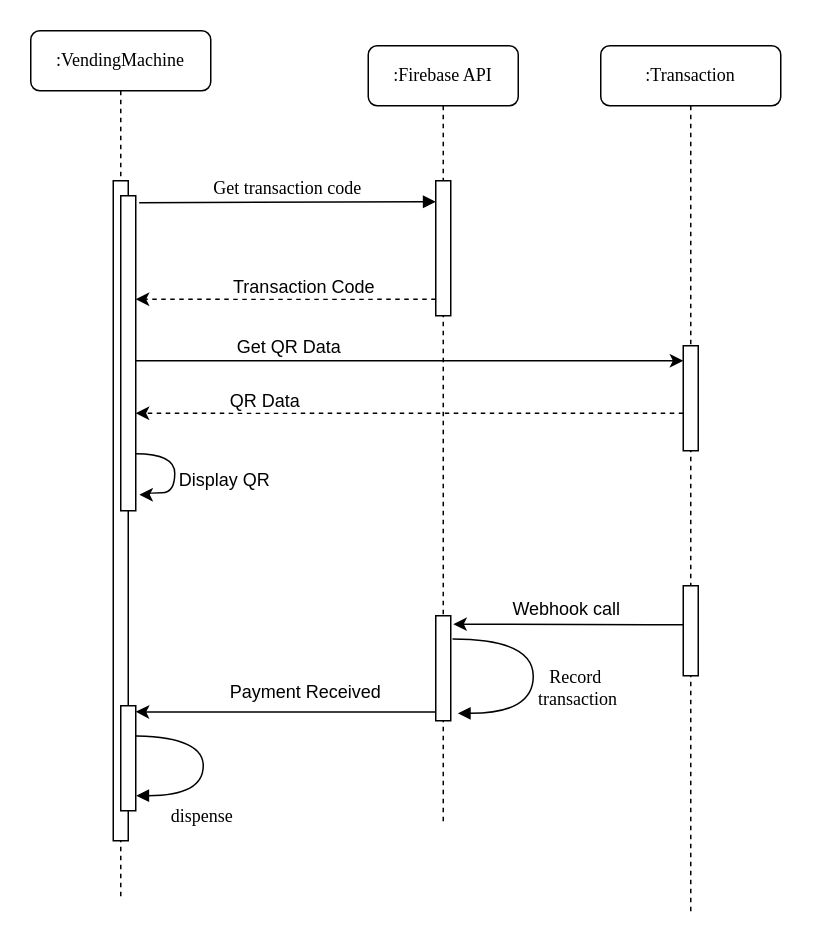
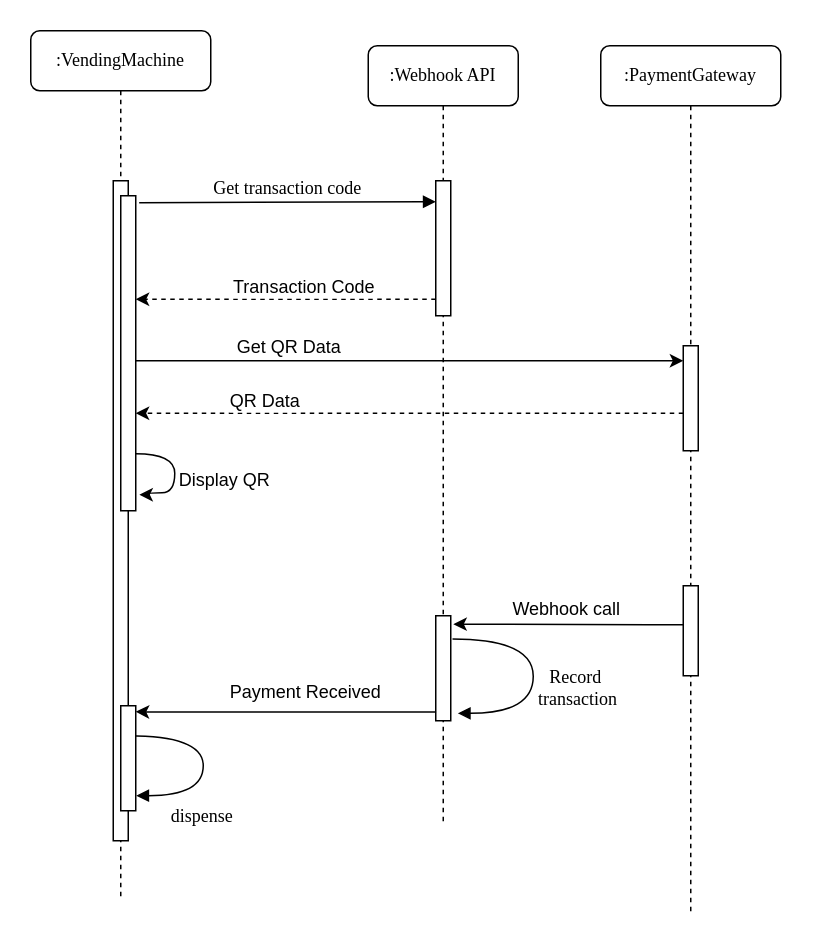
node ":Firebase API": label ":Firebase API" -> ":Webhook API"
node ":Transaction": label ":Transaction" -> ":PaymentGateway"
